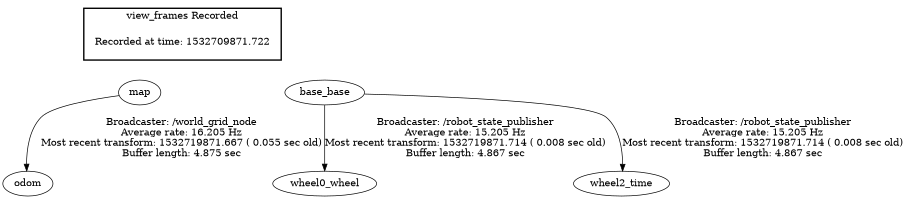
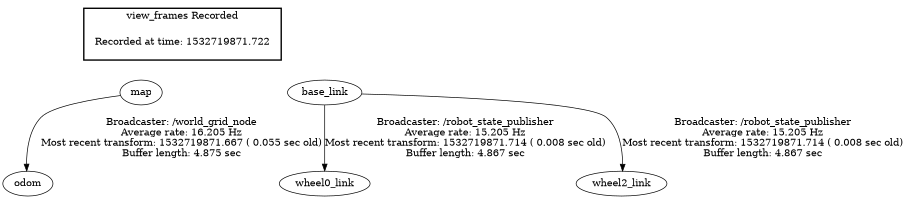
node "Recorded at time: 1532709871.722": label "Recorded at time: 1532709871.722" -> "Recorded at time: 1532719871.722"
node "base_base": label "base_base" -> "base_link"
node "wheel0_wheel": label "wheel0_wheel" -> "wheel0_link"
node "wheel2_time": label "wheel2_time" -> "wheel2_link"
